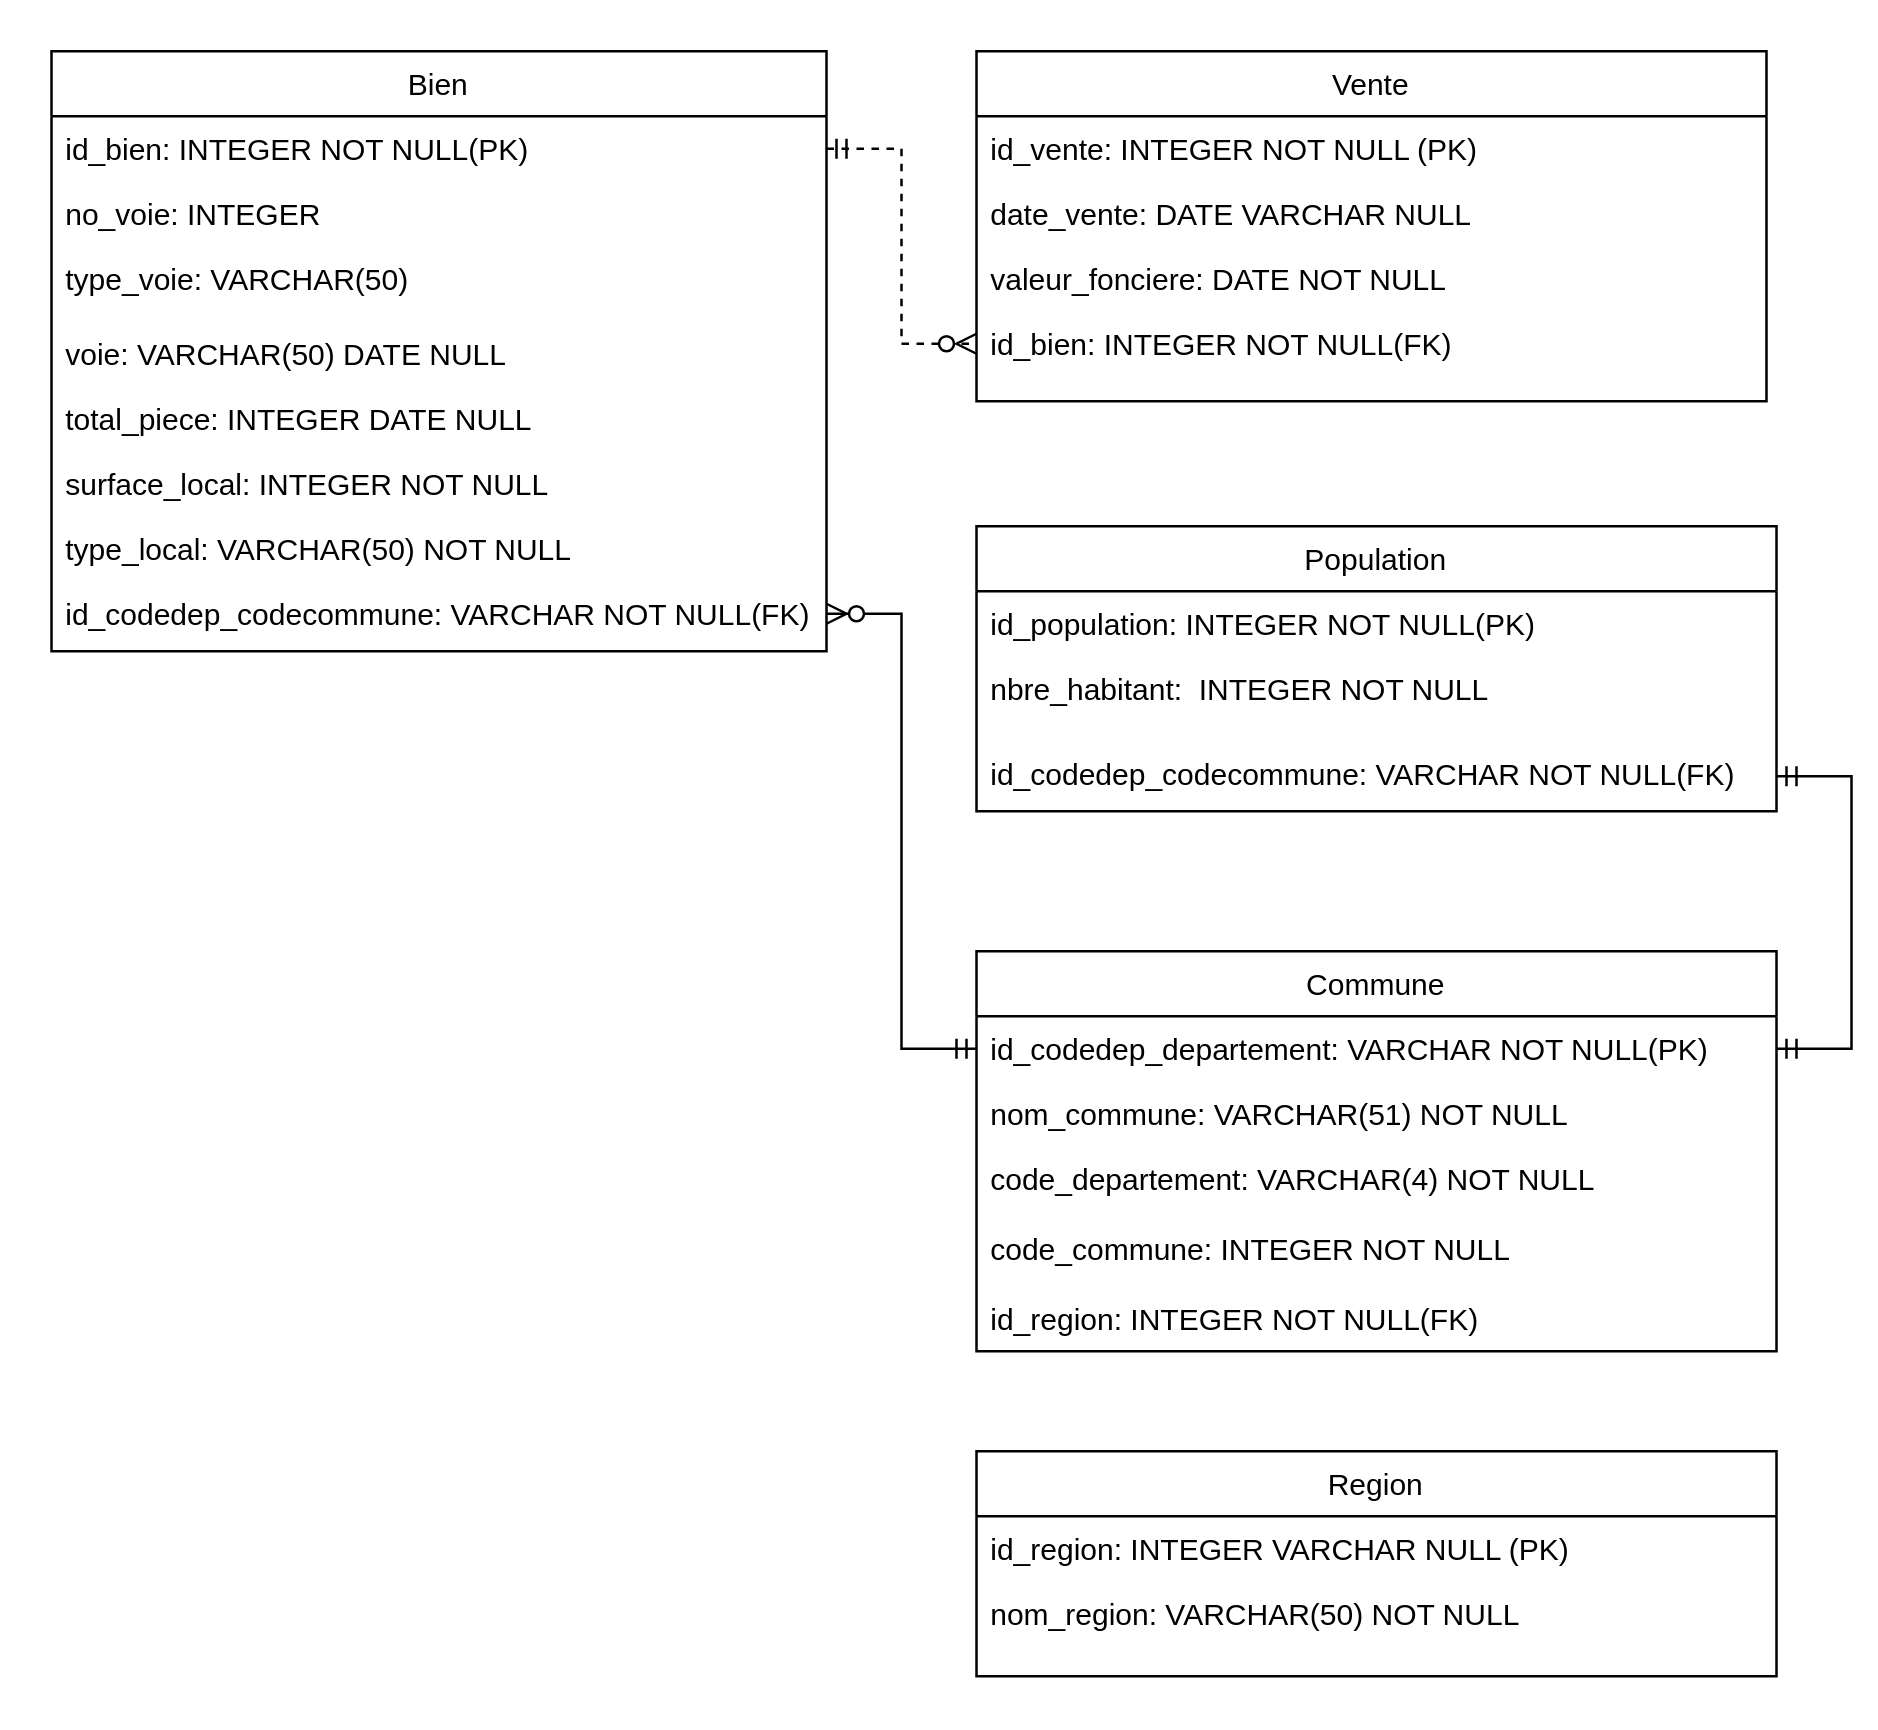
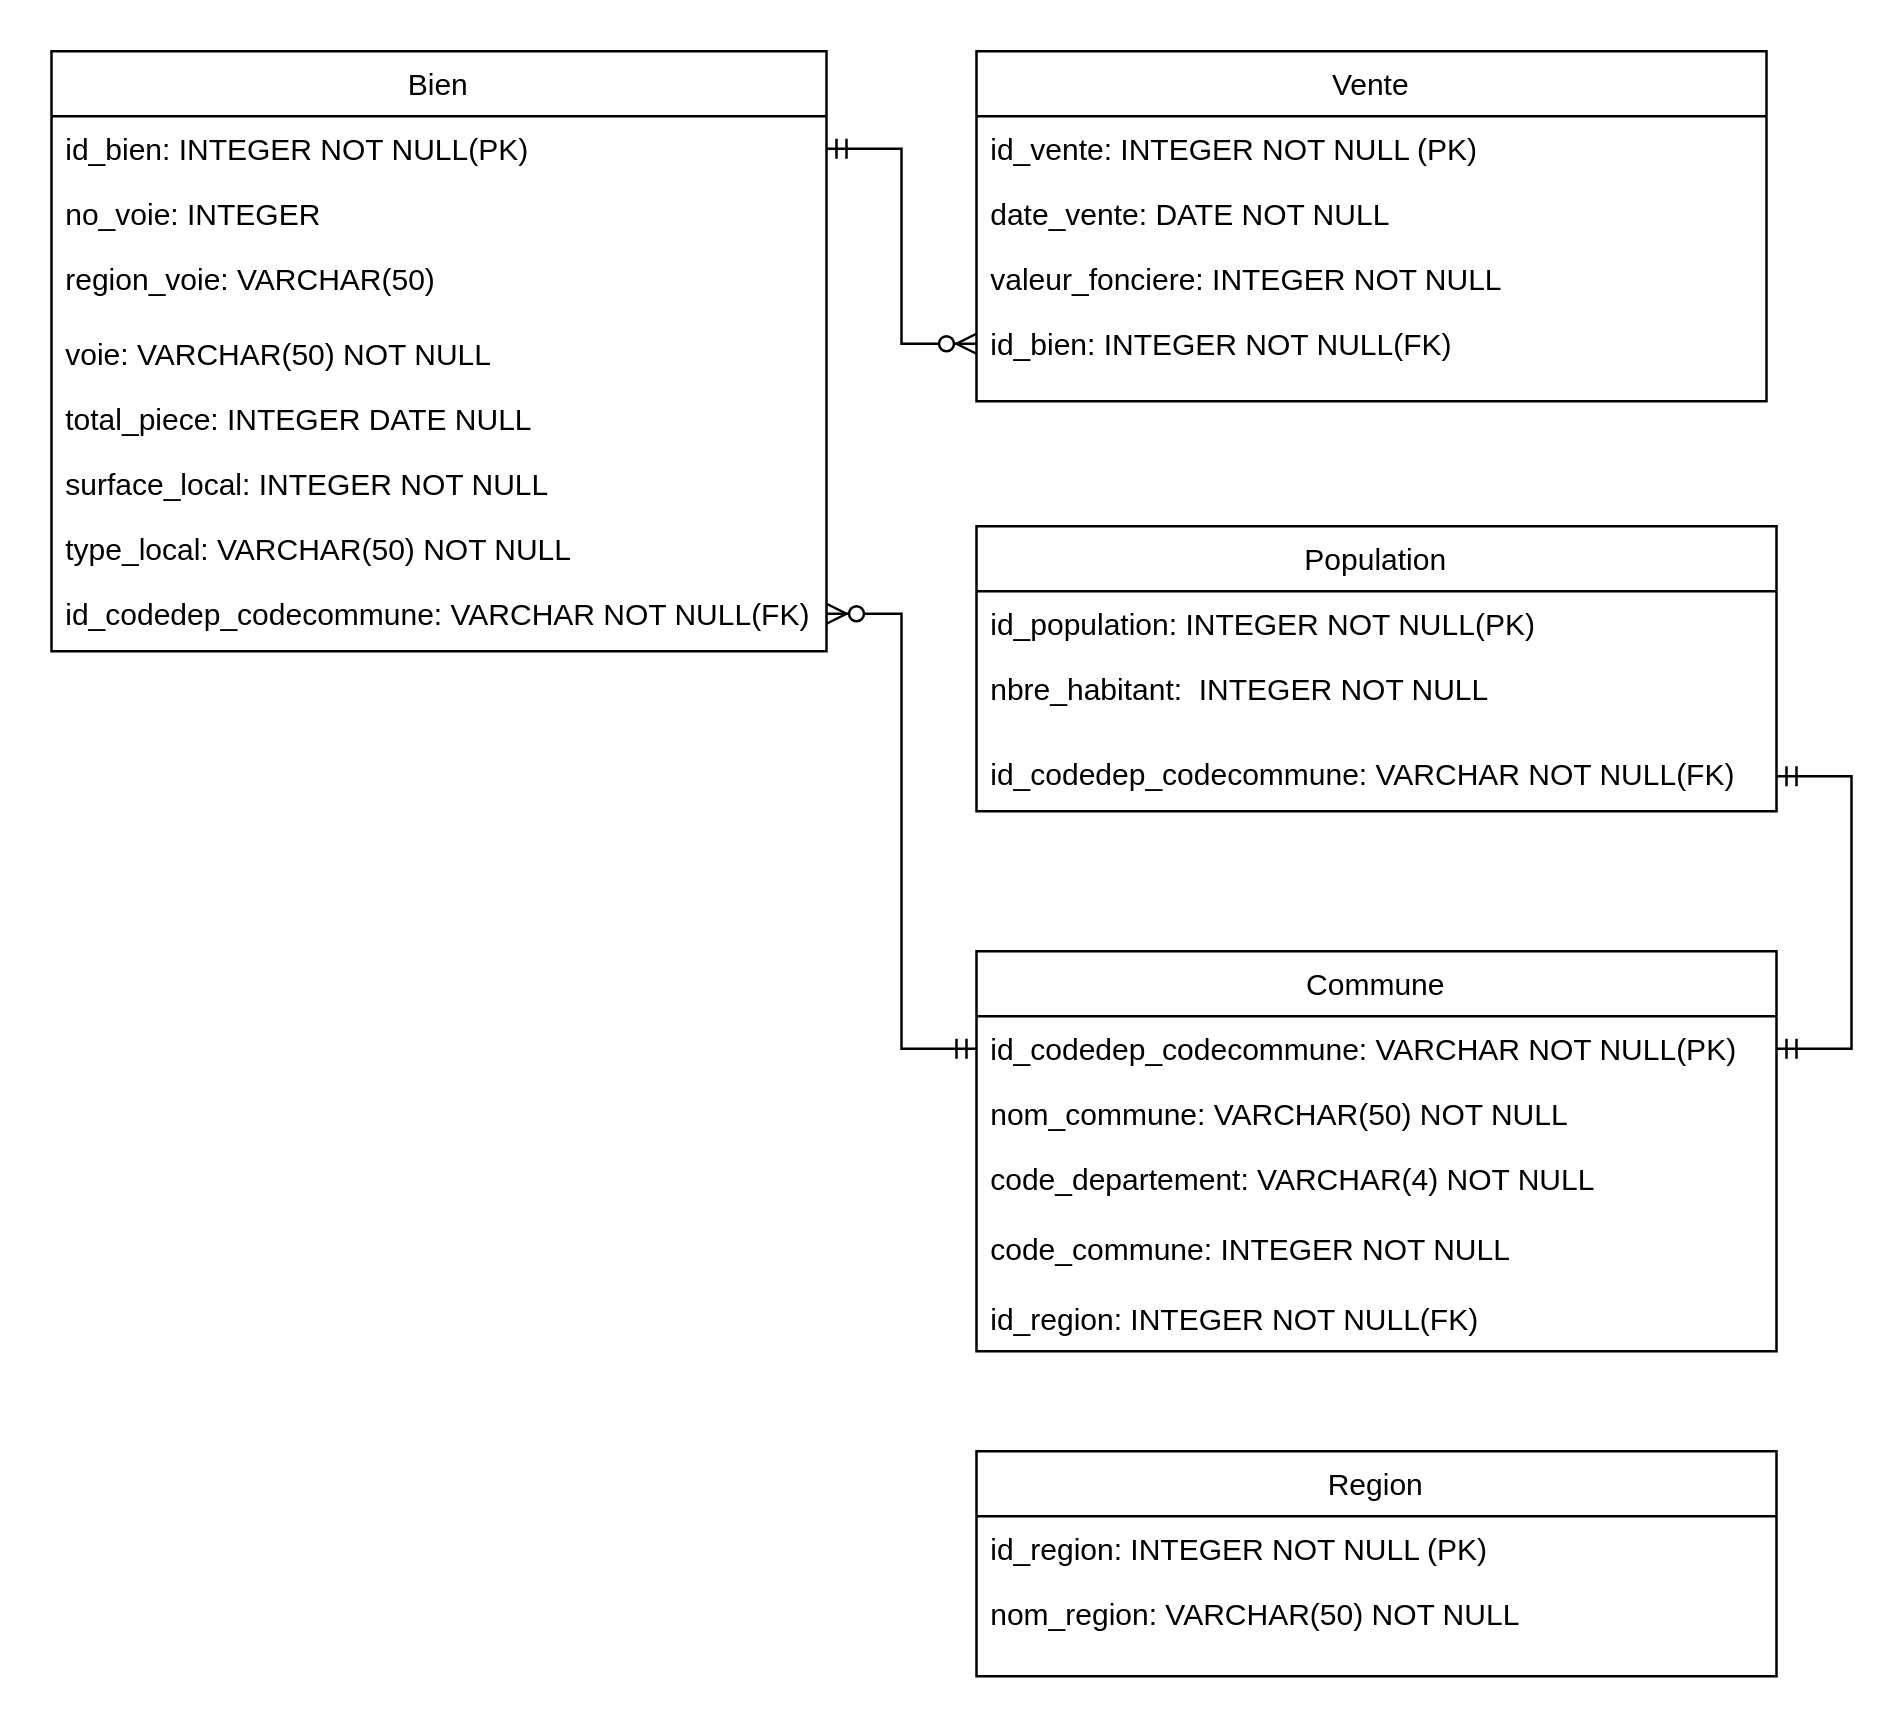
node "date_vente: DATE VARCHAR NULL": label "date_vente: DATE VARCHAR NULL" -> "date_vente: DATE NOT NULL"
edge "id_bien: INTEGER NOT NULL(PK)" -- "id_bien: INTEGER NOT NULL(FK)": style dashed -> solid
node "type_voie: VARCHAR(50)": label "type_voie: VARCHAR(50)" -> "region_voie: VARCHAR(50)"
node "valeur_fonciere: DATE NOT NULL": label "valeur_fonciere: DATE NOT NULL" -> "valeur_fonciere: INTEGER NOT NULL"
node "voie: VARCHAR(50) DATE NULL": label "voie: VARCHAR(50) DATE NULL" -> "voie: VARCHAR(50) NOT NULL"
node "id_codedep_departement: VARCHAR NOT NULL(PK)": label "id_codedep_departement: VARCHAR NOT NULL(PK)" -> "id_codedep_codecommune: VARCHAR NOT NULL(PK)"
node "nom_commune: VARCHAR(51) NOT NULL": label "nom_commune: VARCHAR(51) NOT NULL" -> "nom_commune: VARCHAR(50) NOT NULL"
node "id_region: INTEGER VARCHAR NULL (PK)": label "id_region: INTEGER VARCHAR NULL (PK)" -> "id_region: INTEGER NOT NULL (PK)"
